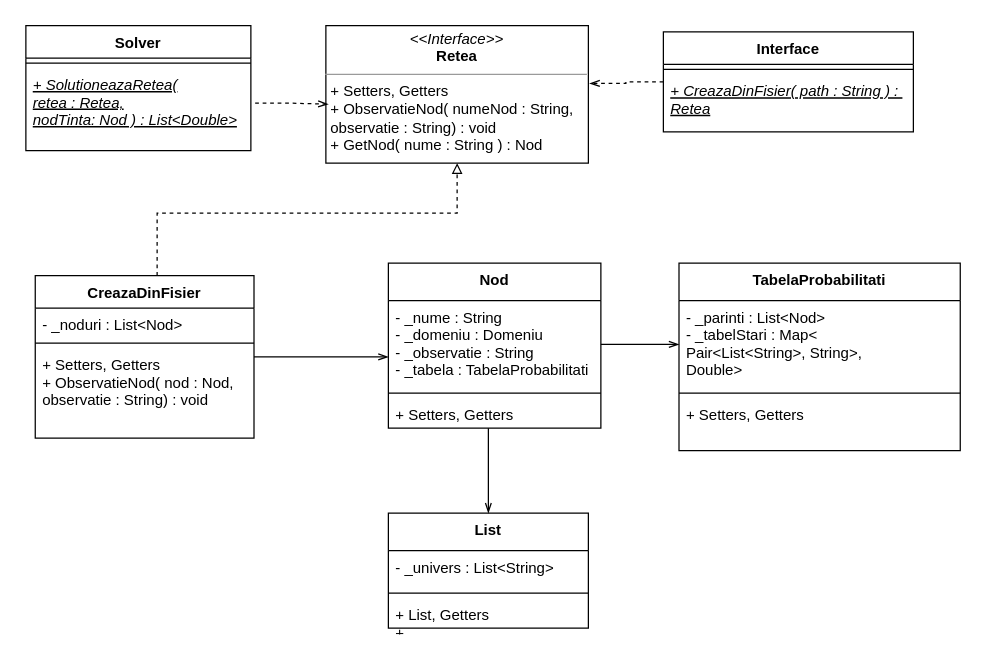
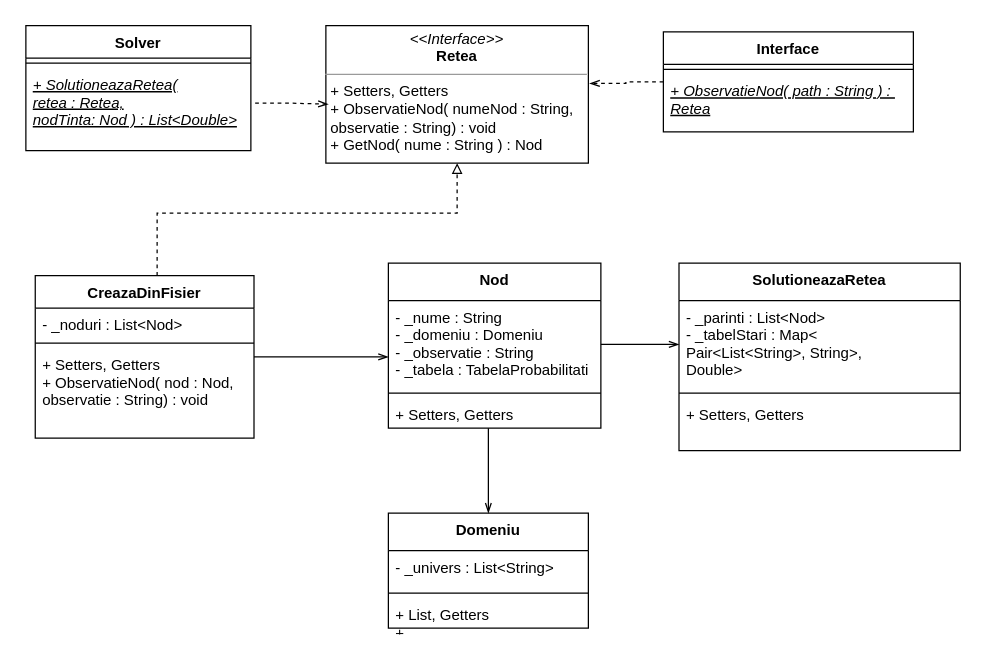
node "+ CreazaDinFisier( path : String ) : Retea": label "+ CreazaDinFisier( path : String ) : Retea" -> "+ ObservatieNod( path : String ) : Retea"
node "TabelaProbabilitati": label "TabelaProbabilitati" -> "SolutioneazaRetea"
node "List": label "List" -> "Domeniu"
